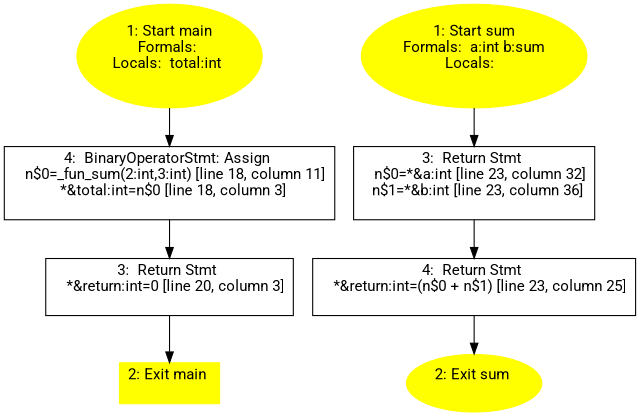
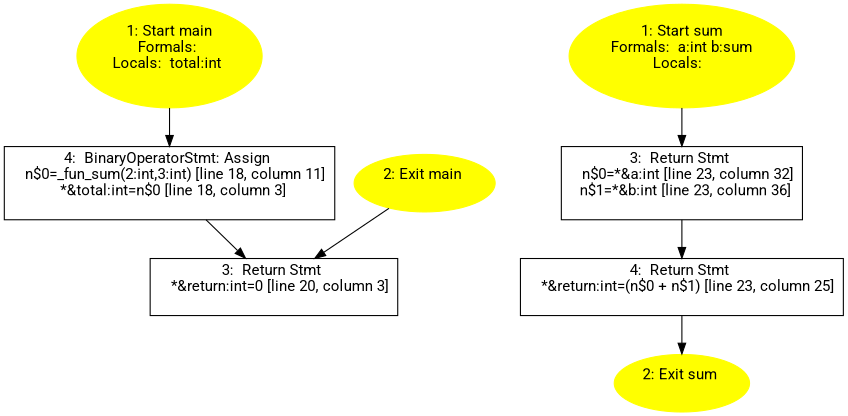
edge "3:  Return Stmt *&return:int=0 [line 20, column 3]" -> "2: Exit main": reversed
node "2: Exit main": shape box -> ellipse
